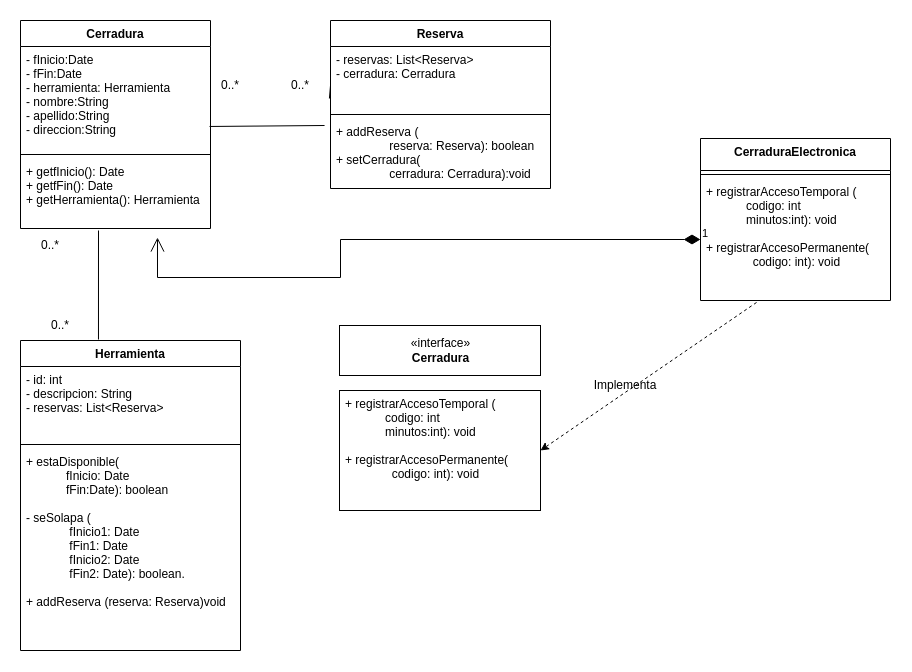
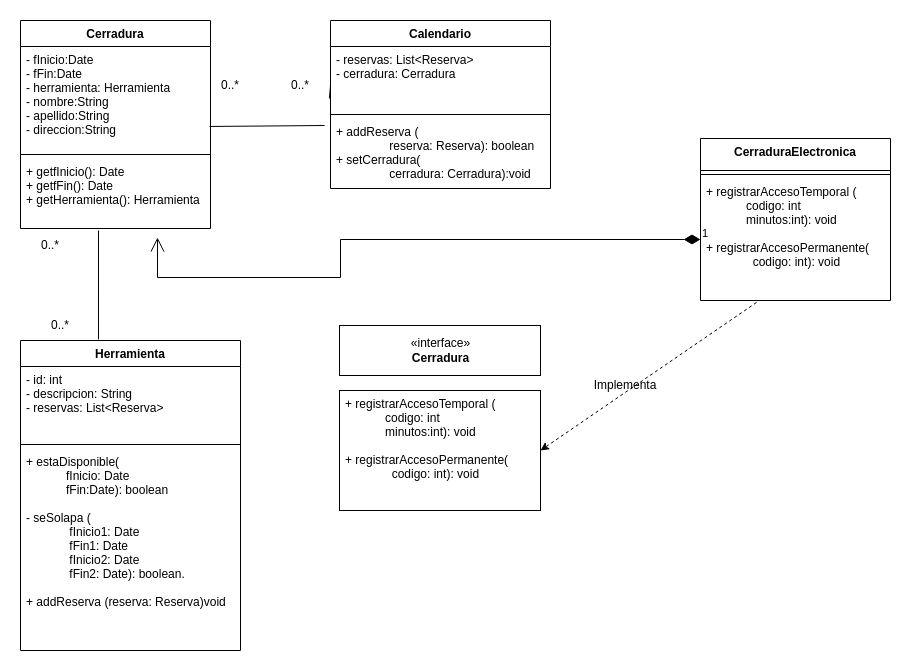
node "Reserva": label "Reserva" -> "Calendario"
